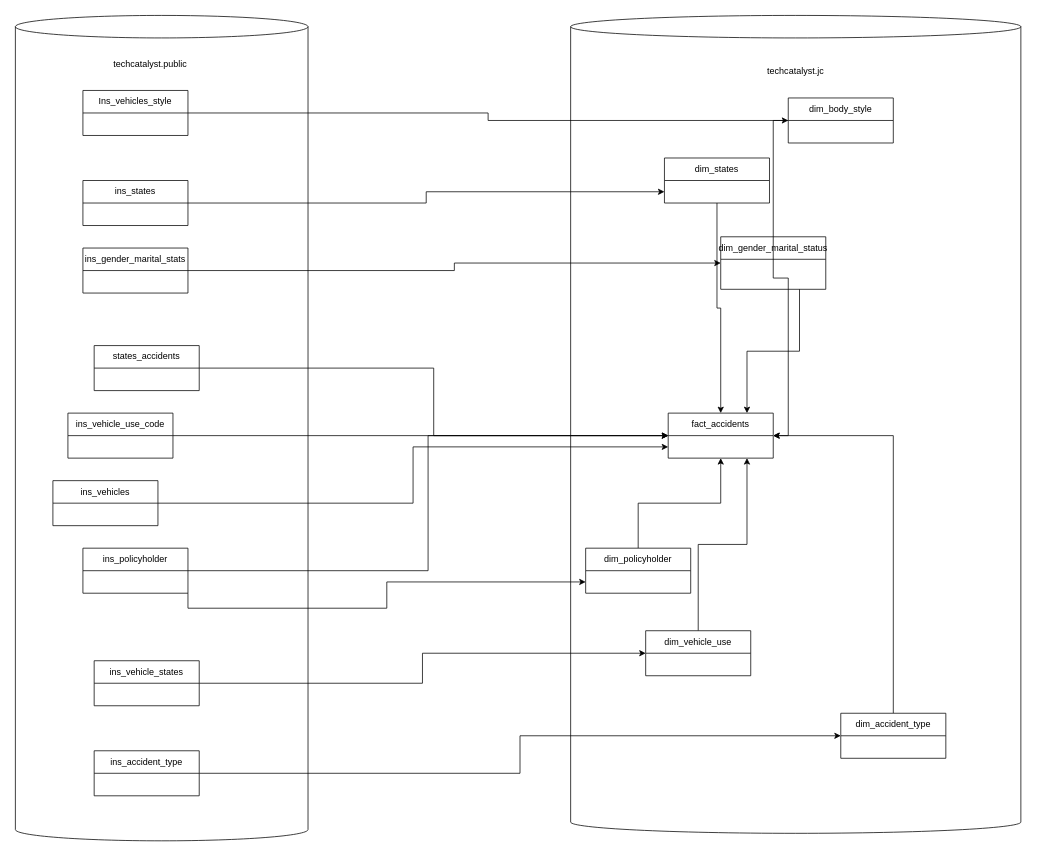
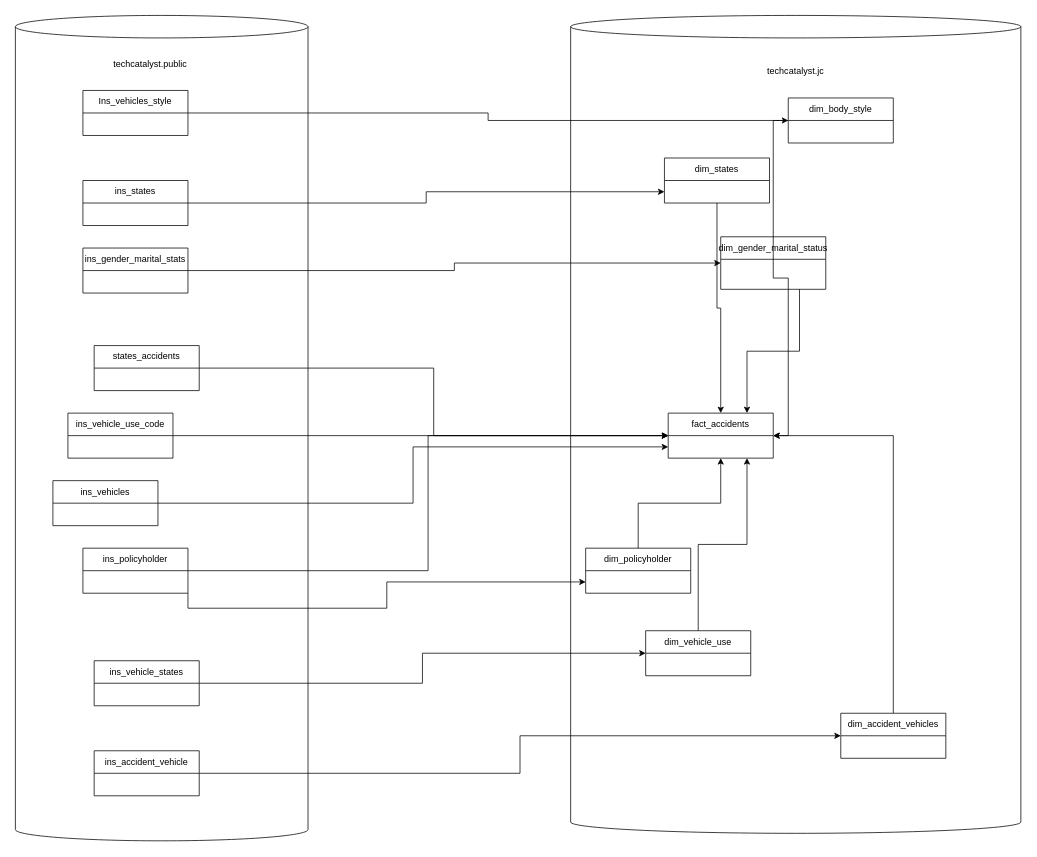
node "dim_accident_type": label "dim_accident_type" -> "dim_accident_vehicles"
node "ins_accident_type": label "ins_accident_type" -> "ins_accident_vehicle"
